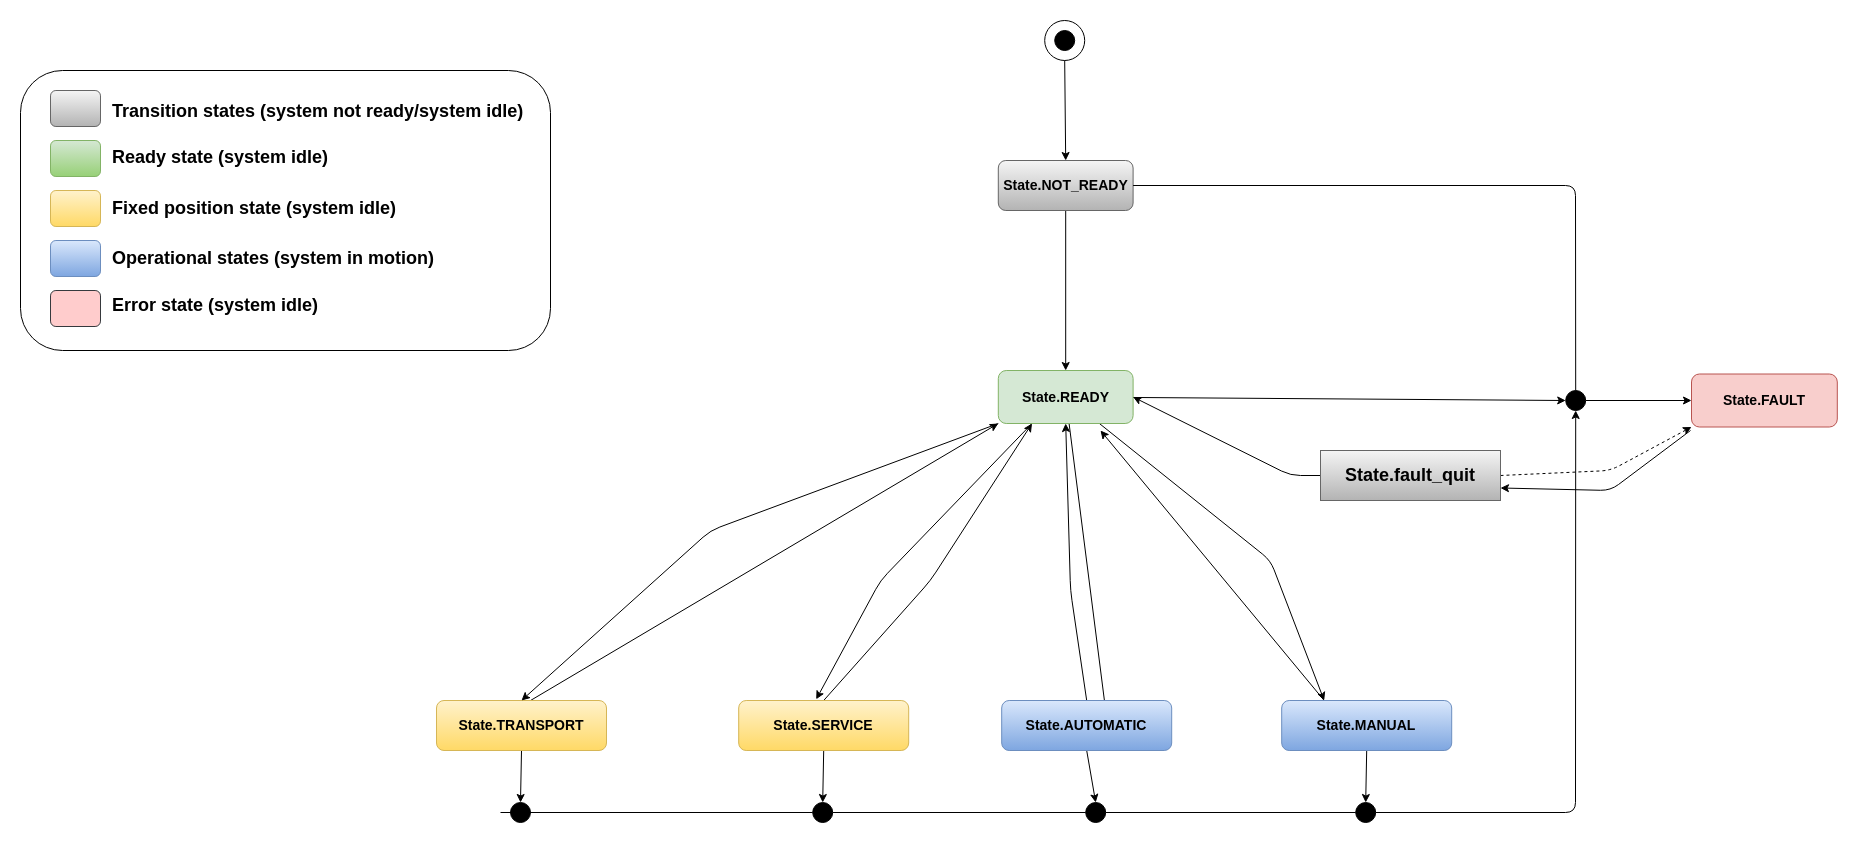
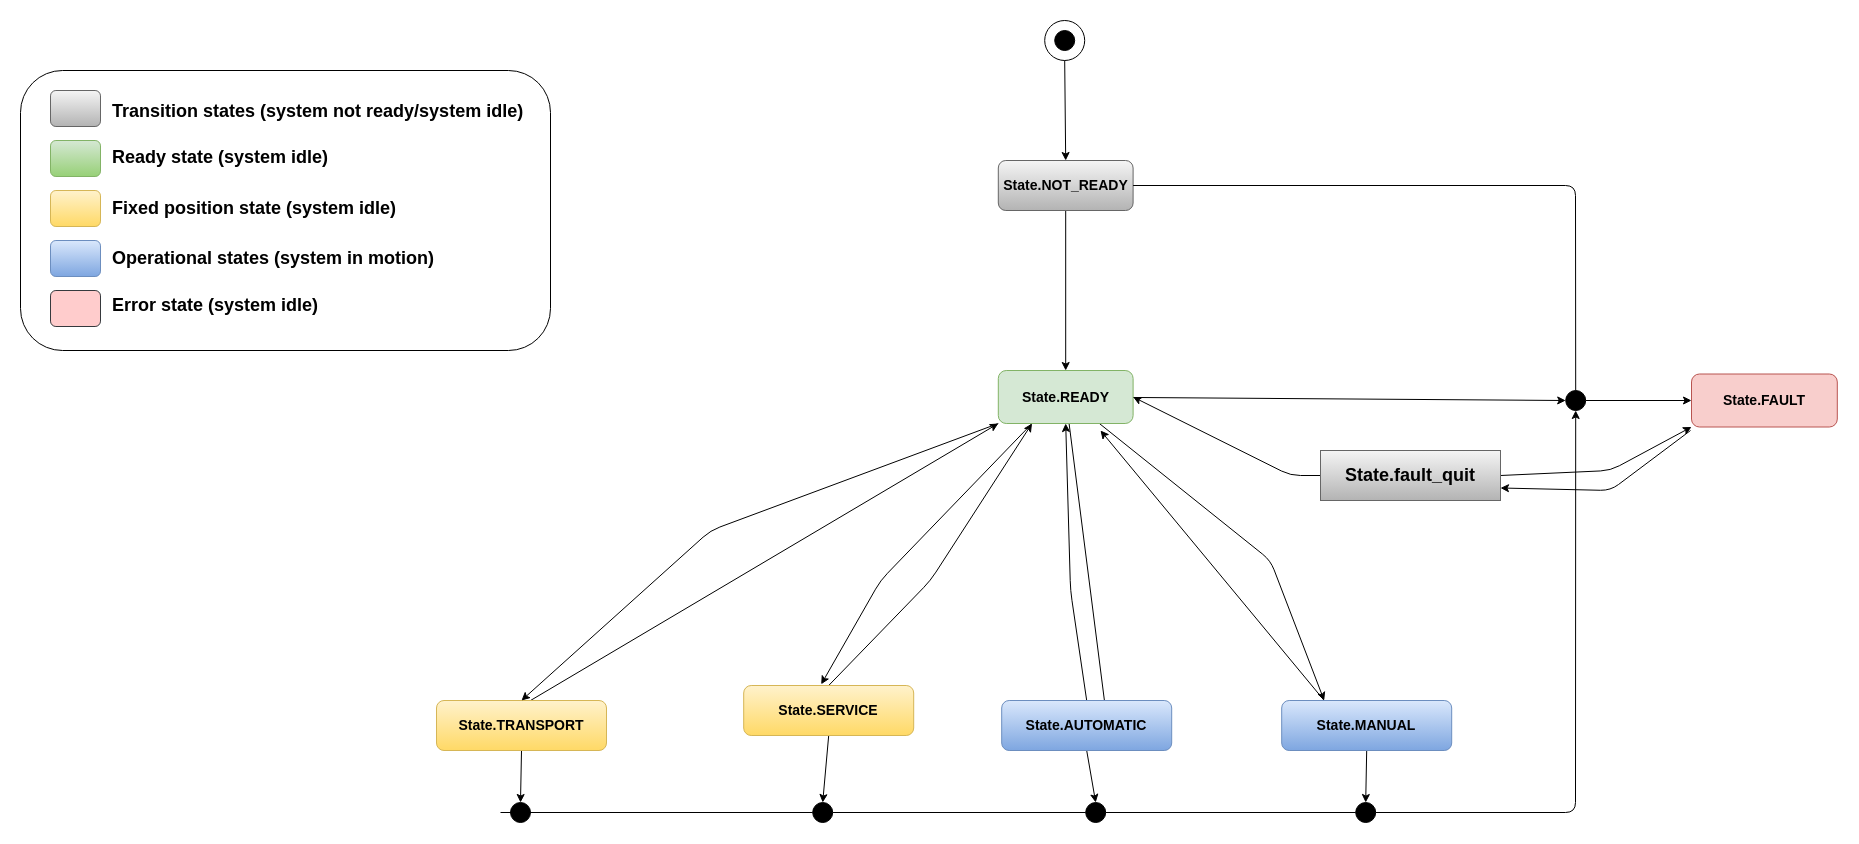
edge "State.fault_quit" -> "State.FAULT": style dashed -> solid
node "State.SERVICE": moved (824, 726) -> (829, 711)
